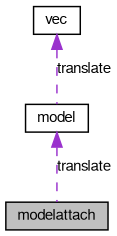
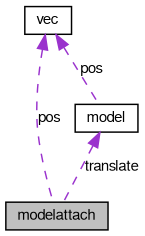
edge "model" -> "vec": label "translate" -> "pos"
edge "modelattach" -> "vec": added, label "pos"
